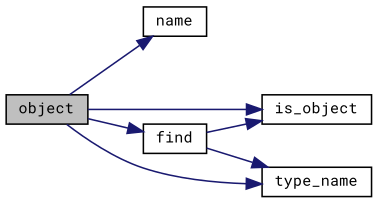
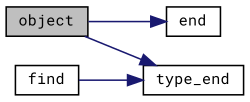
node "name": label "name" -> "end"
node "is_object": removed
edge "object" -> "find": removed
node "type_name": label "type_name" -> "type_end"
